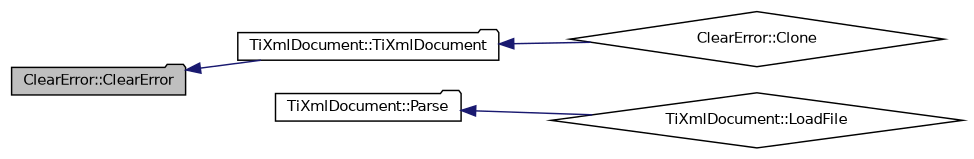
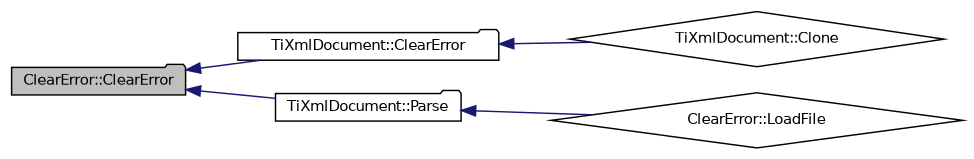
node "ClearError::Clone": label "ClearError::Clone" -> "TiXmlDocument::Clone"
node "TiXmlDocument::TiXmlDocument": label "TiXmlDocument::TiXmlDocument" -> "TiXmlDocument::ClearError"
edge "TiXmlDocument::Parse" -> "ClearError::ClearError": added
node "TiXmlDocument::LoadFile": label "TiXmlDocument::LoadFile" -> "ClearError::LoadFile"
